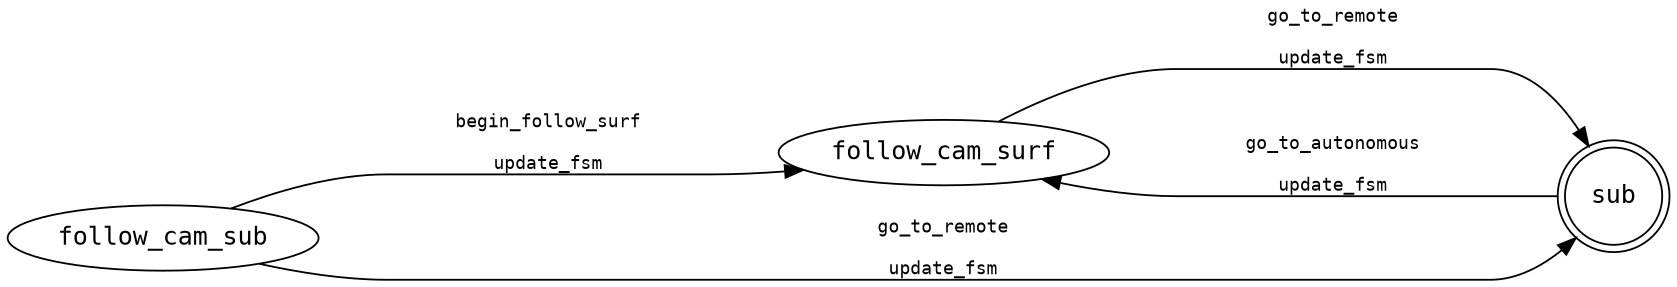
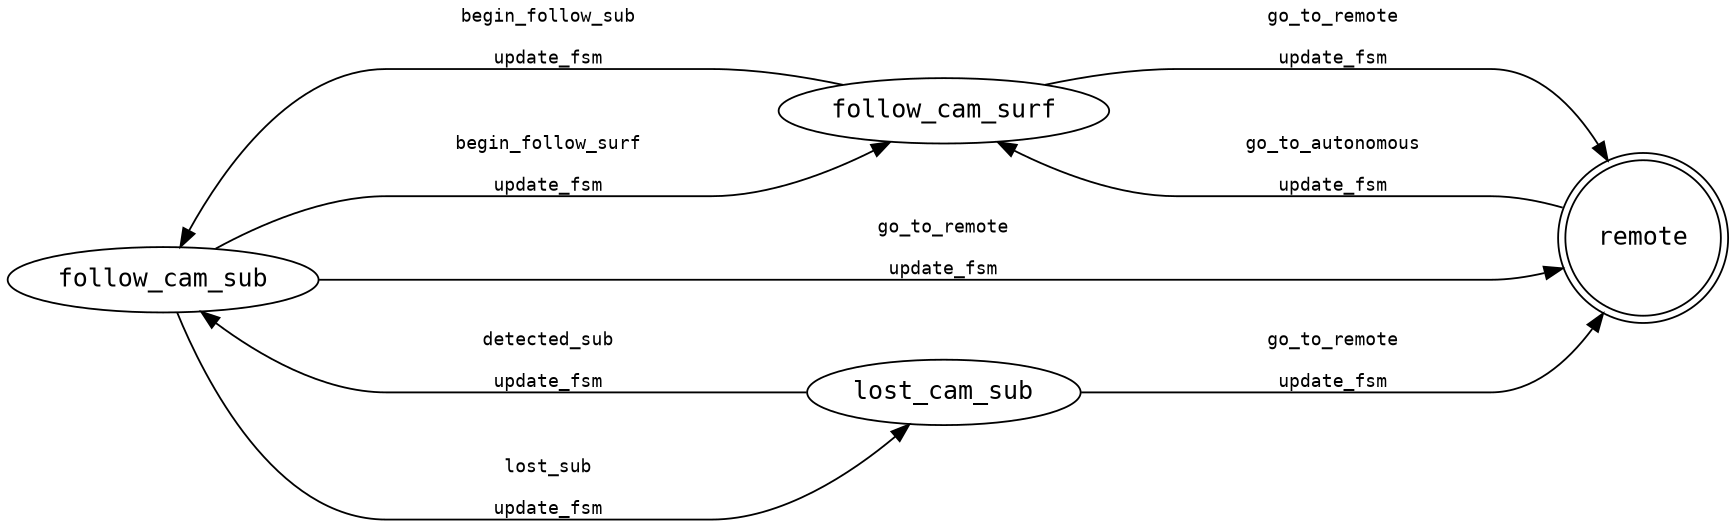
edge "follow_cam_surf" -> "follow_cam_sub": added, label "begin_follow_sub update_fsm"
node "sub": label "sub" -> "remote"
node "lost_cam_sub": added
